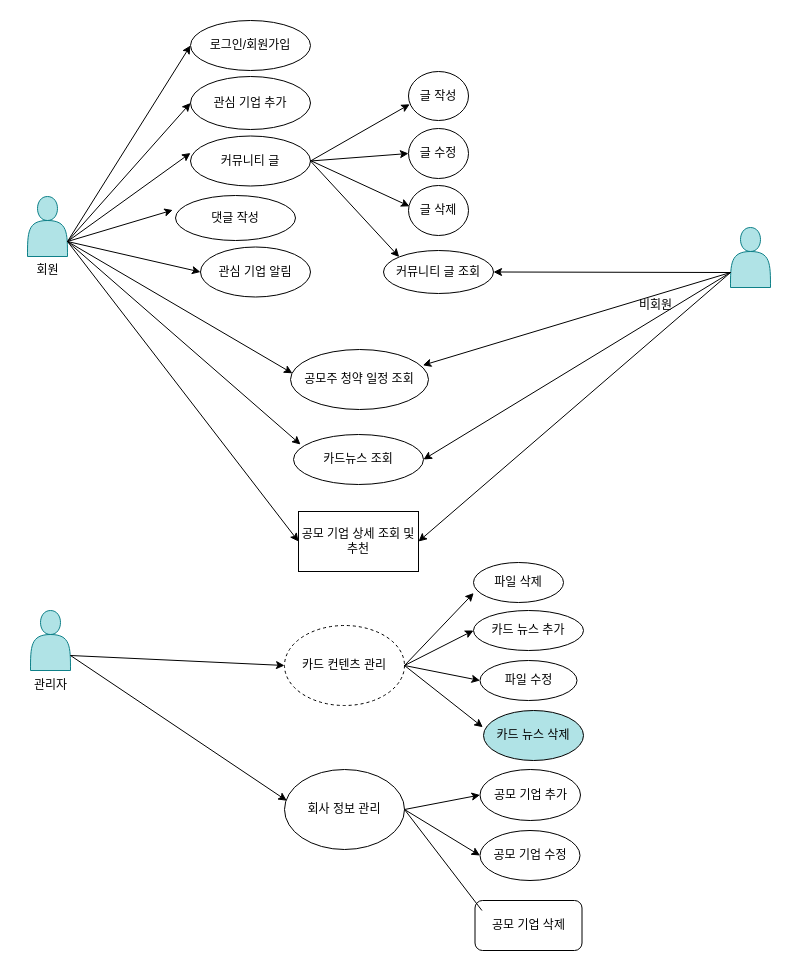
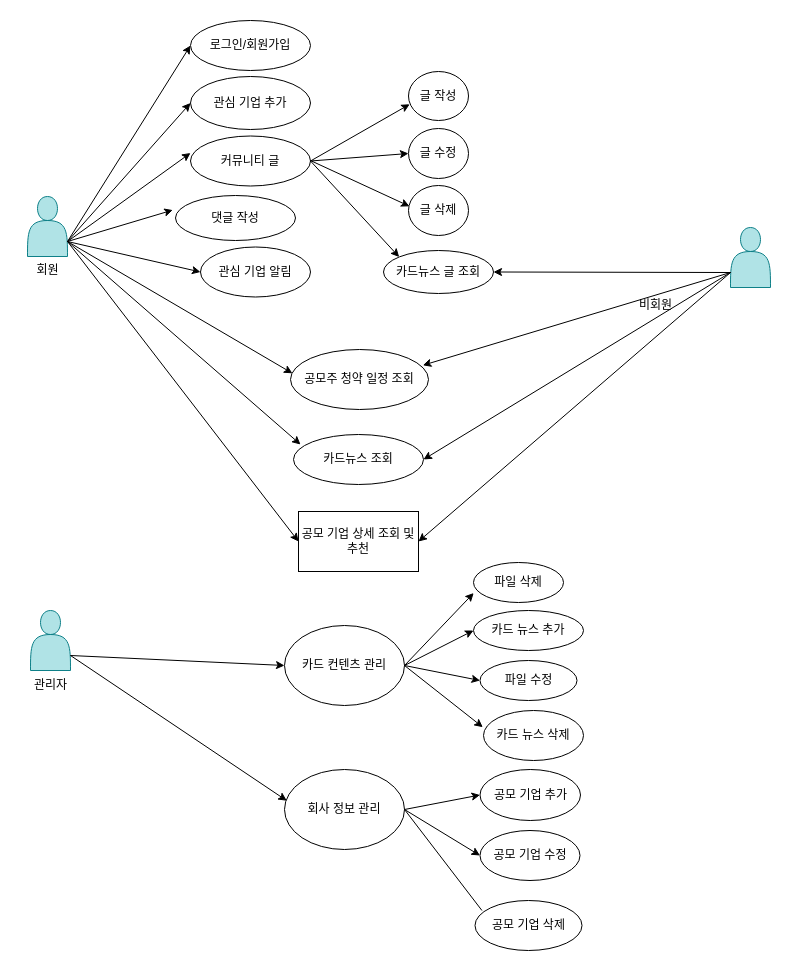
node "커뮤니티 글 조회": label "커뮤니티 글 조회" -> "카드뉴스 글 조회"
node "카드 컨텐츠 관리": style dashed -> solid
node "카드 뉴스 삭제": fillcolor #b0e3e6 -> #ffffff
node "공모 기업 삭제": shape rounded rectangle -> ellipse
